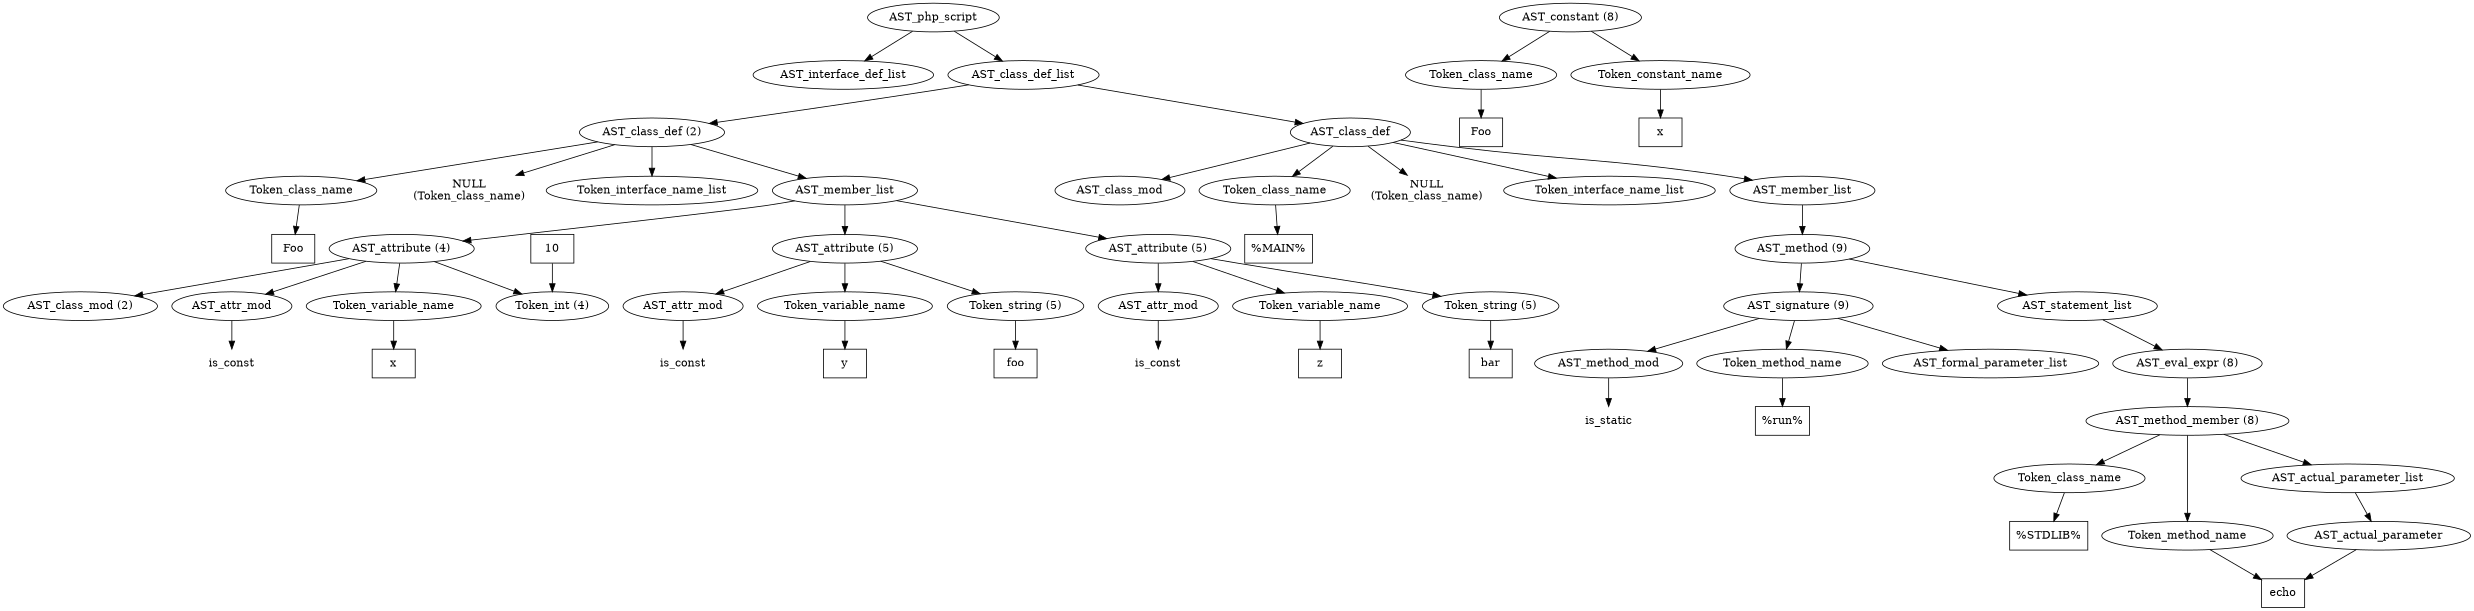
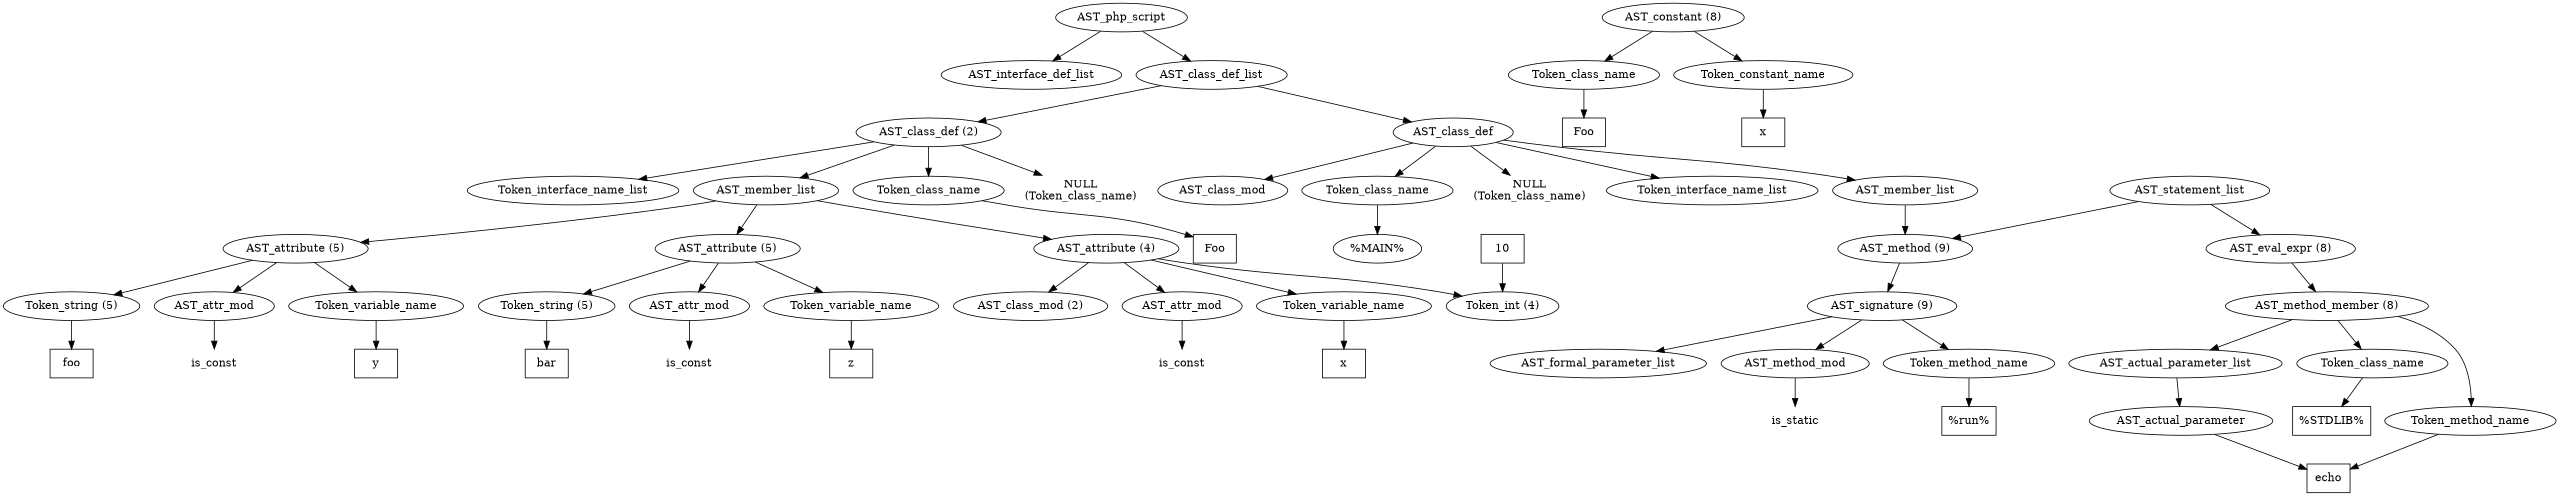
node "%MAIN%": shape box -> ellipse
edge "AST_method (9)" -> "AST_statement_list": reversed
